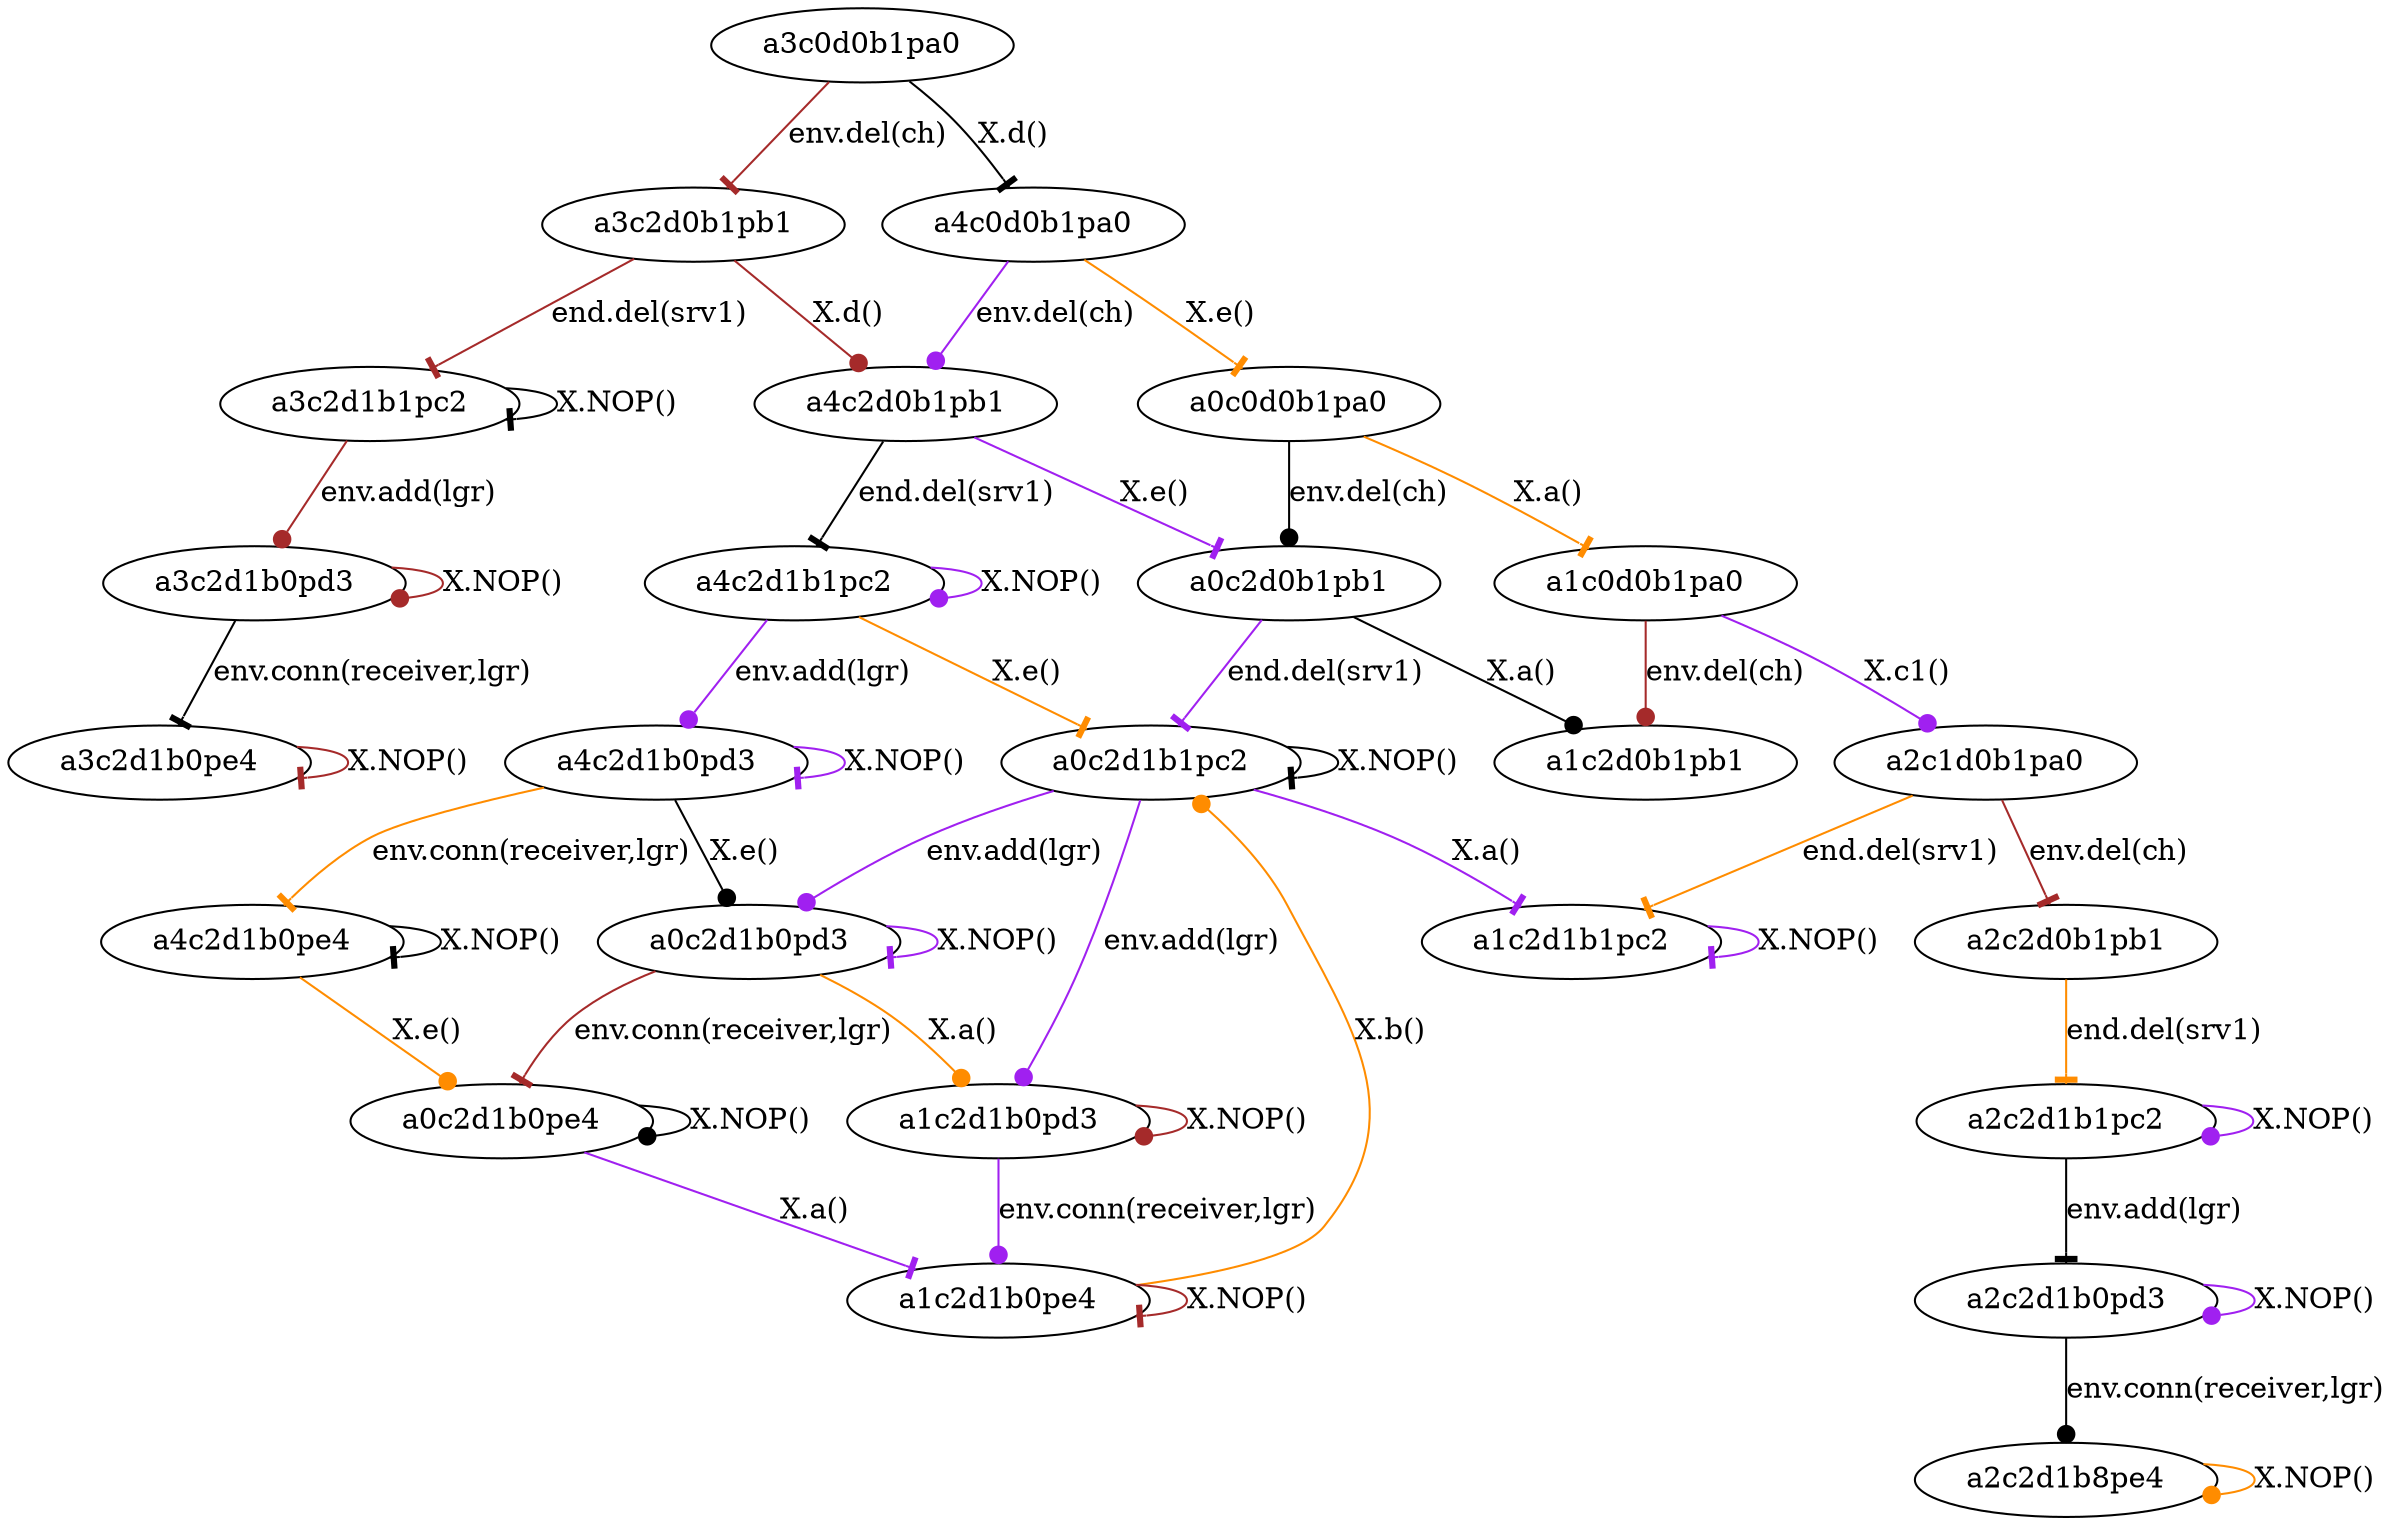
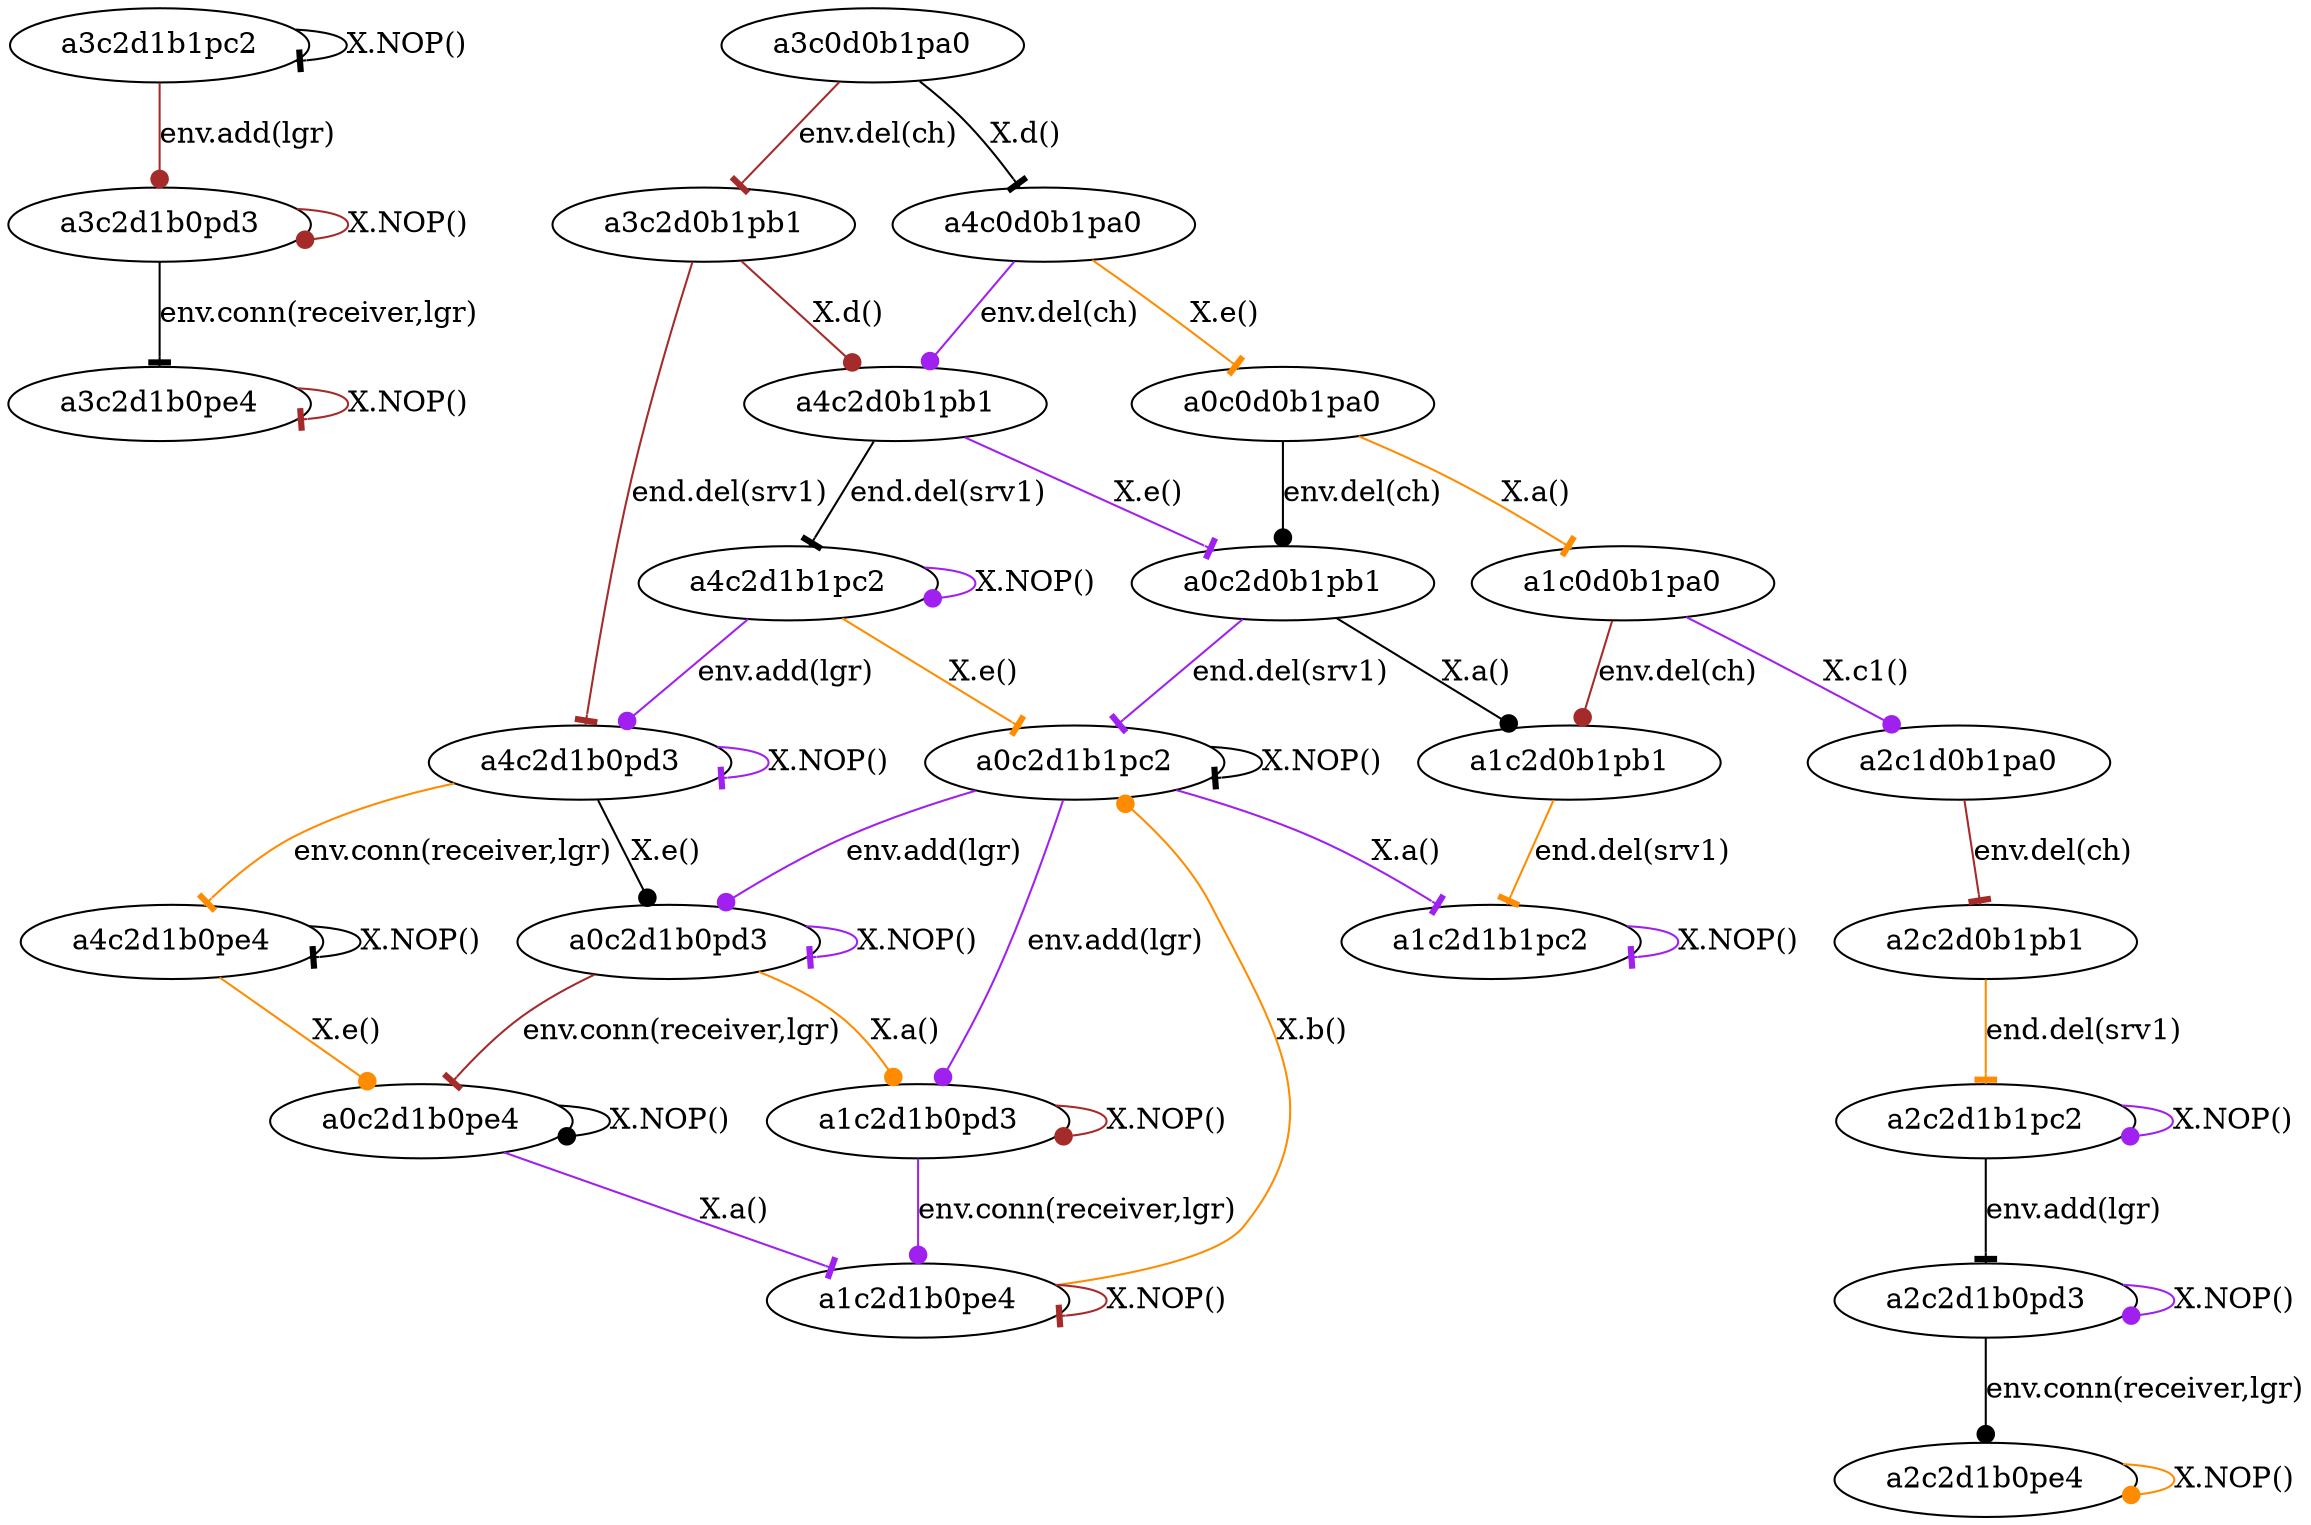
edge "a3c2d0b1pb1" -> "a3c2d1b1pc2": now "a3c2d0b1pb1" -> "a4c2d1b0pd3"
edge "a2c1d0b1pa0" -> "a1c2d1b1pc2": now "a1c2d0b1pb1" -> "a1c2d1b1pc2"
node "a2c2d1b8pe4": label "a2c2d1b8pe4" -> "a2c2d1b0pe4"
